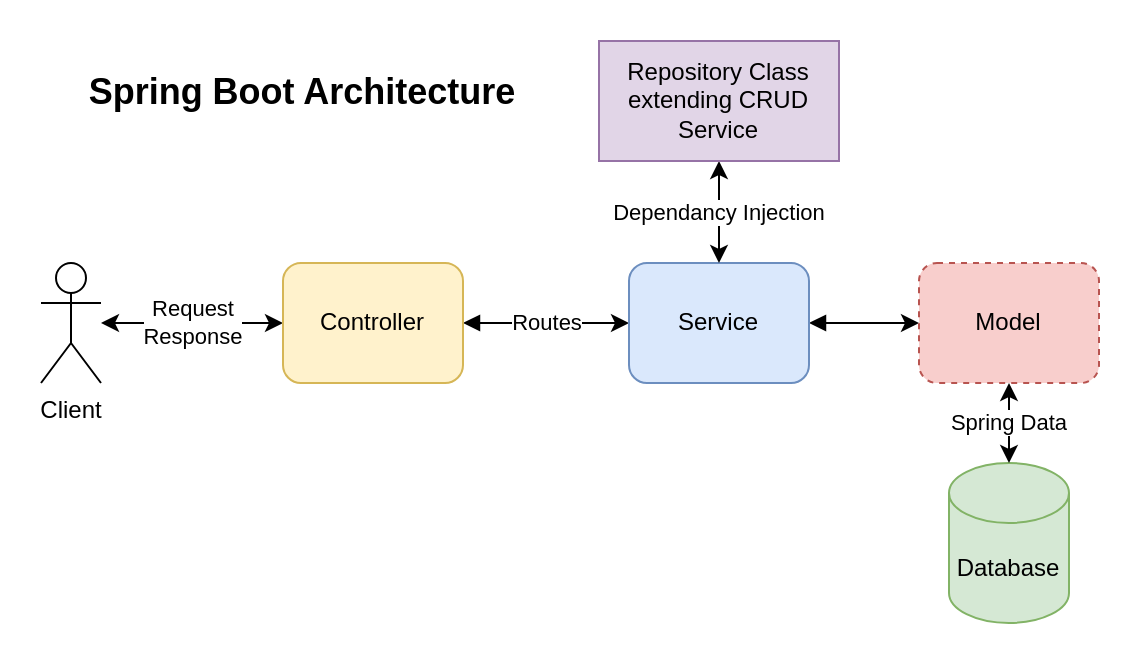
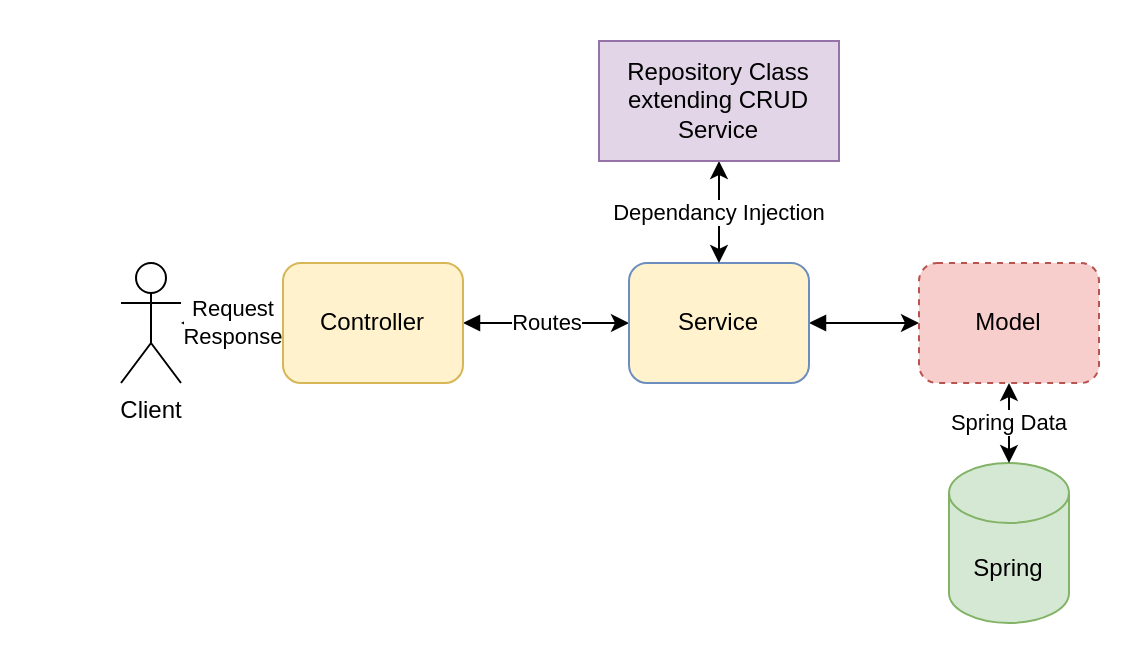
node "Spring Boot Architecture": removed
node "Client": moved (71, 323) -> (151, 323)
node "Service": fillcolor #dae8fc -> #fff2cc
node "Database": label "Database" -> "Spring"
